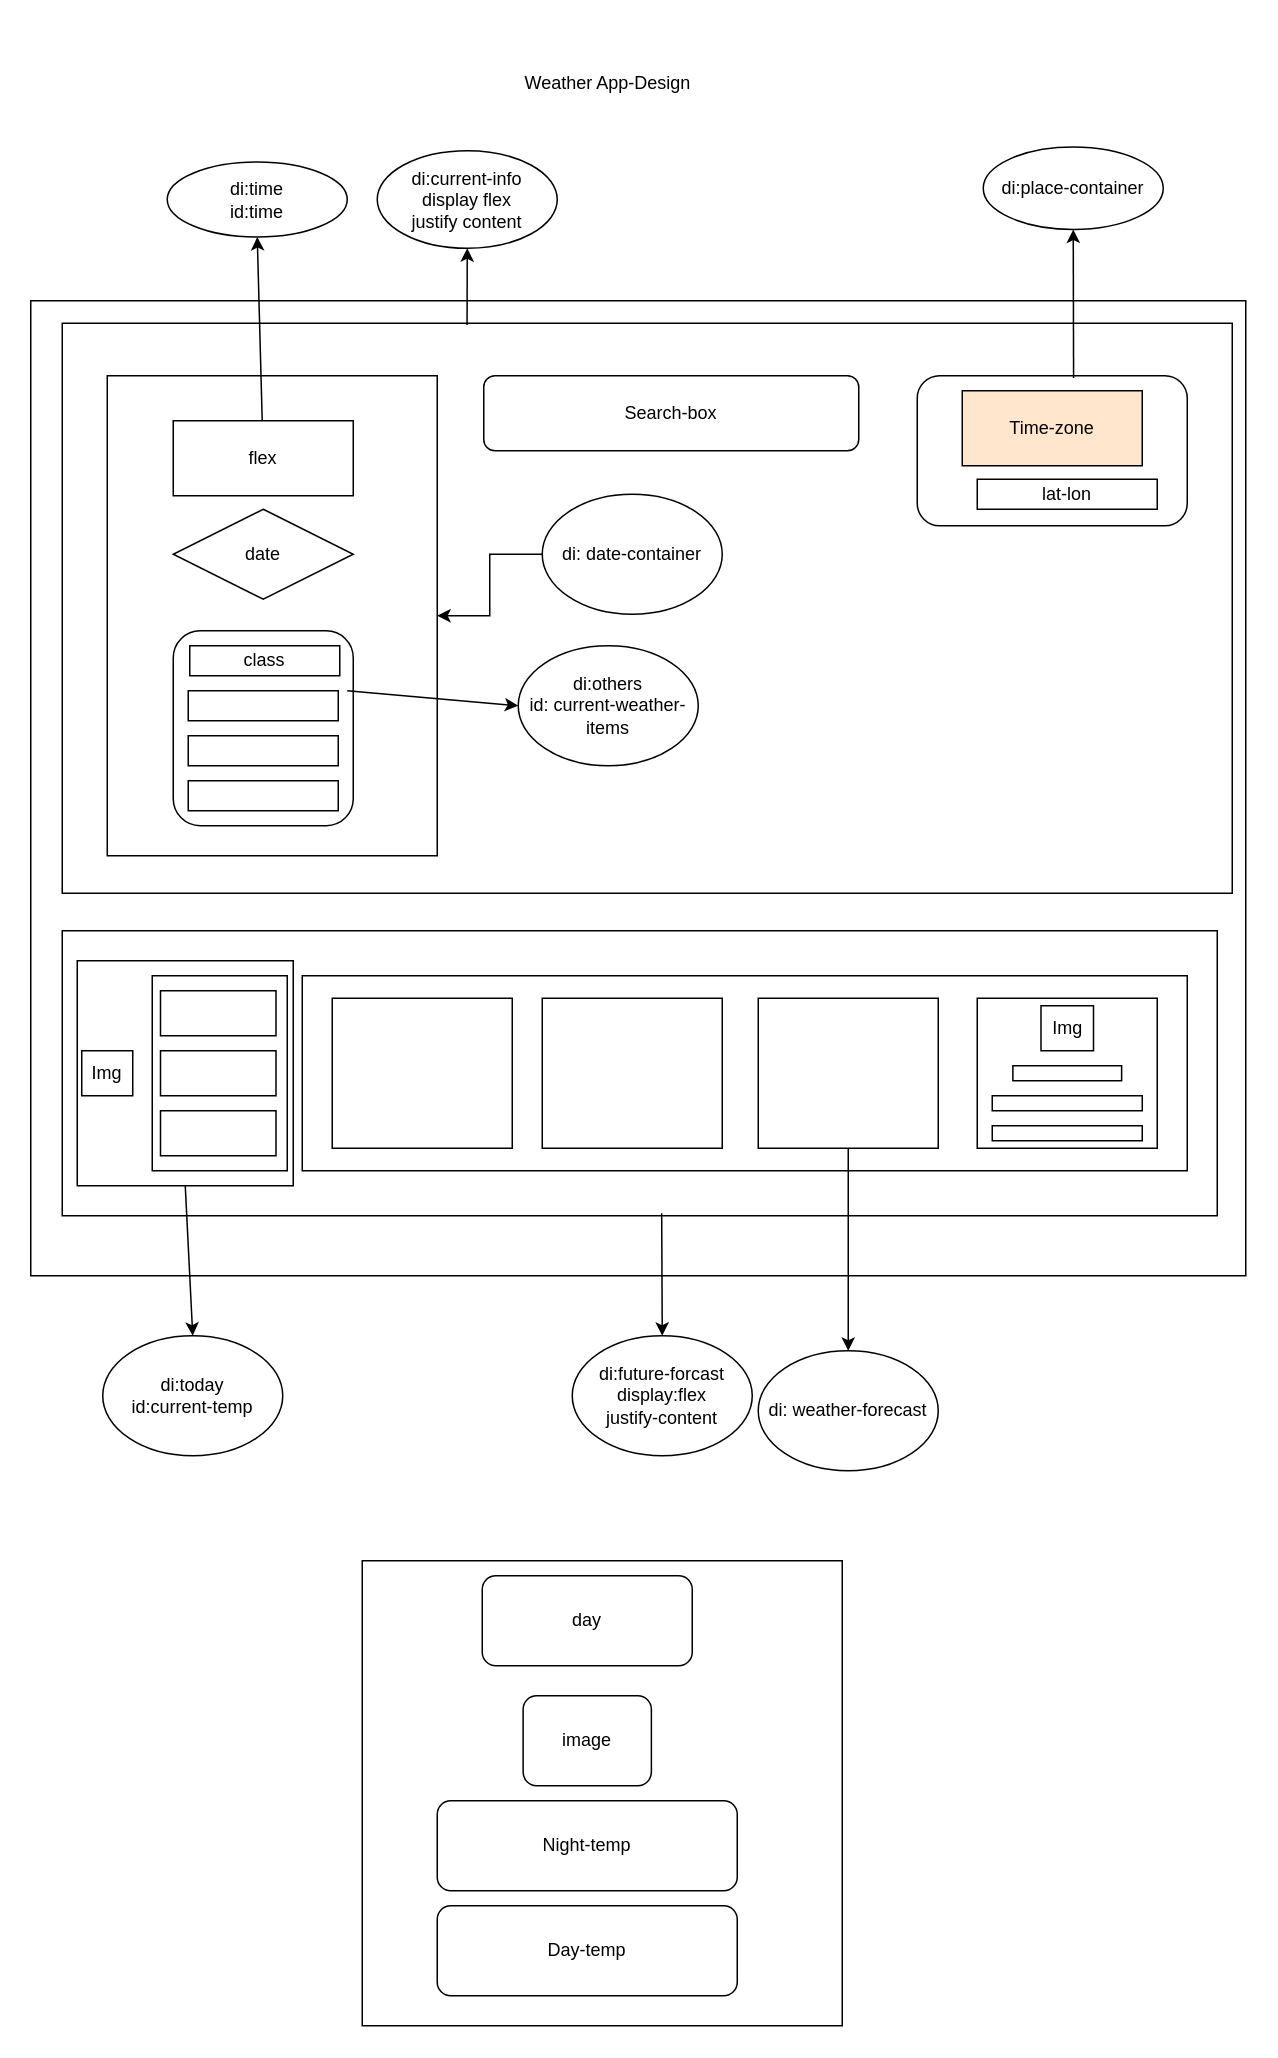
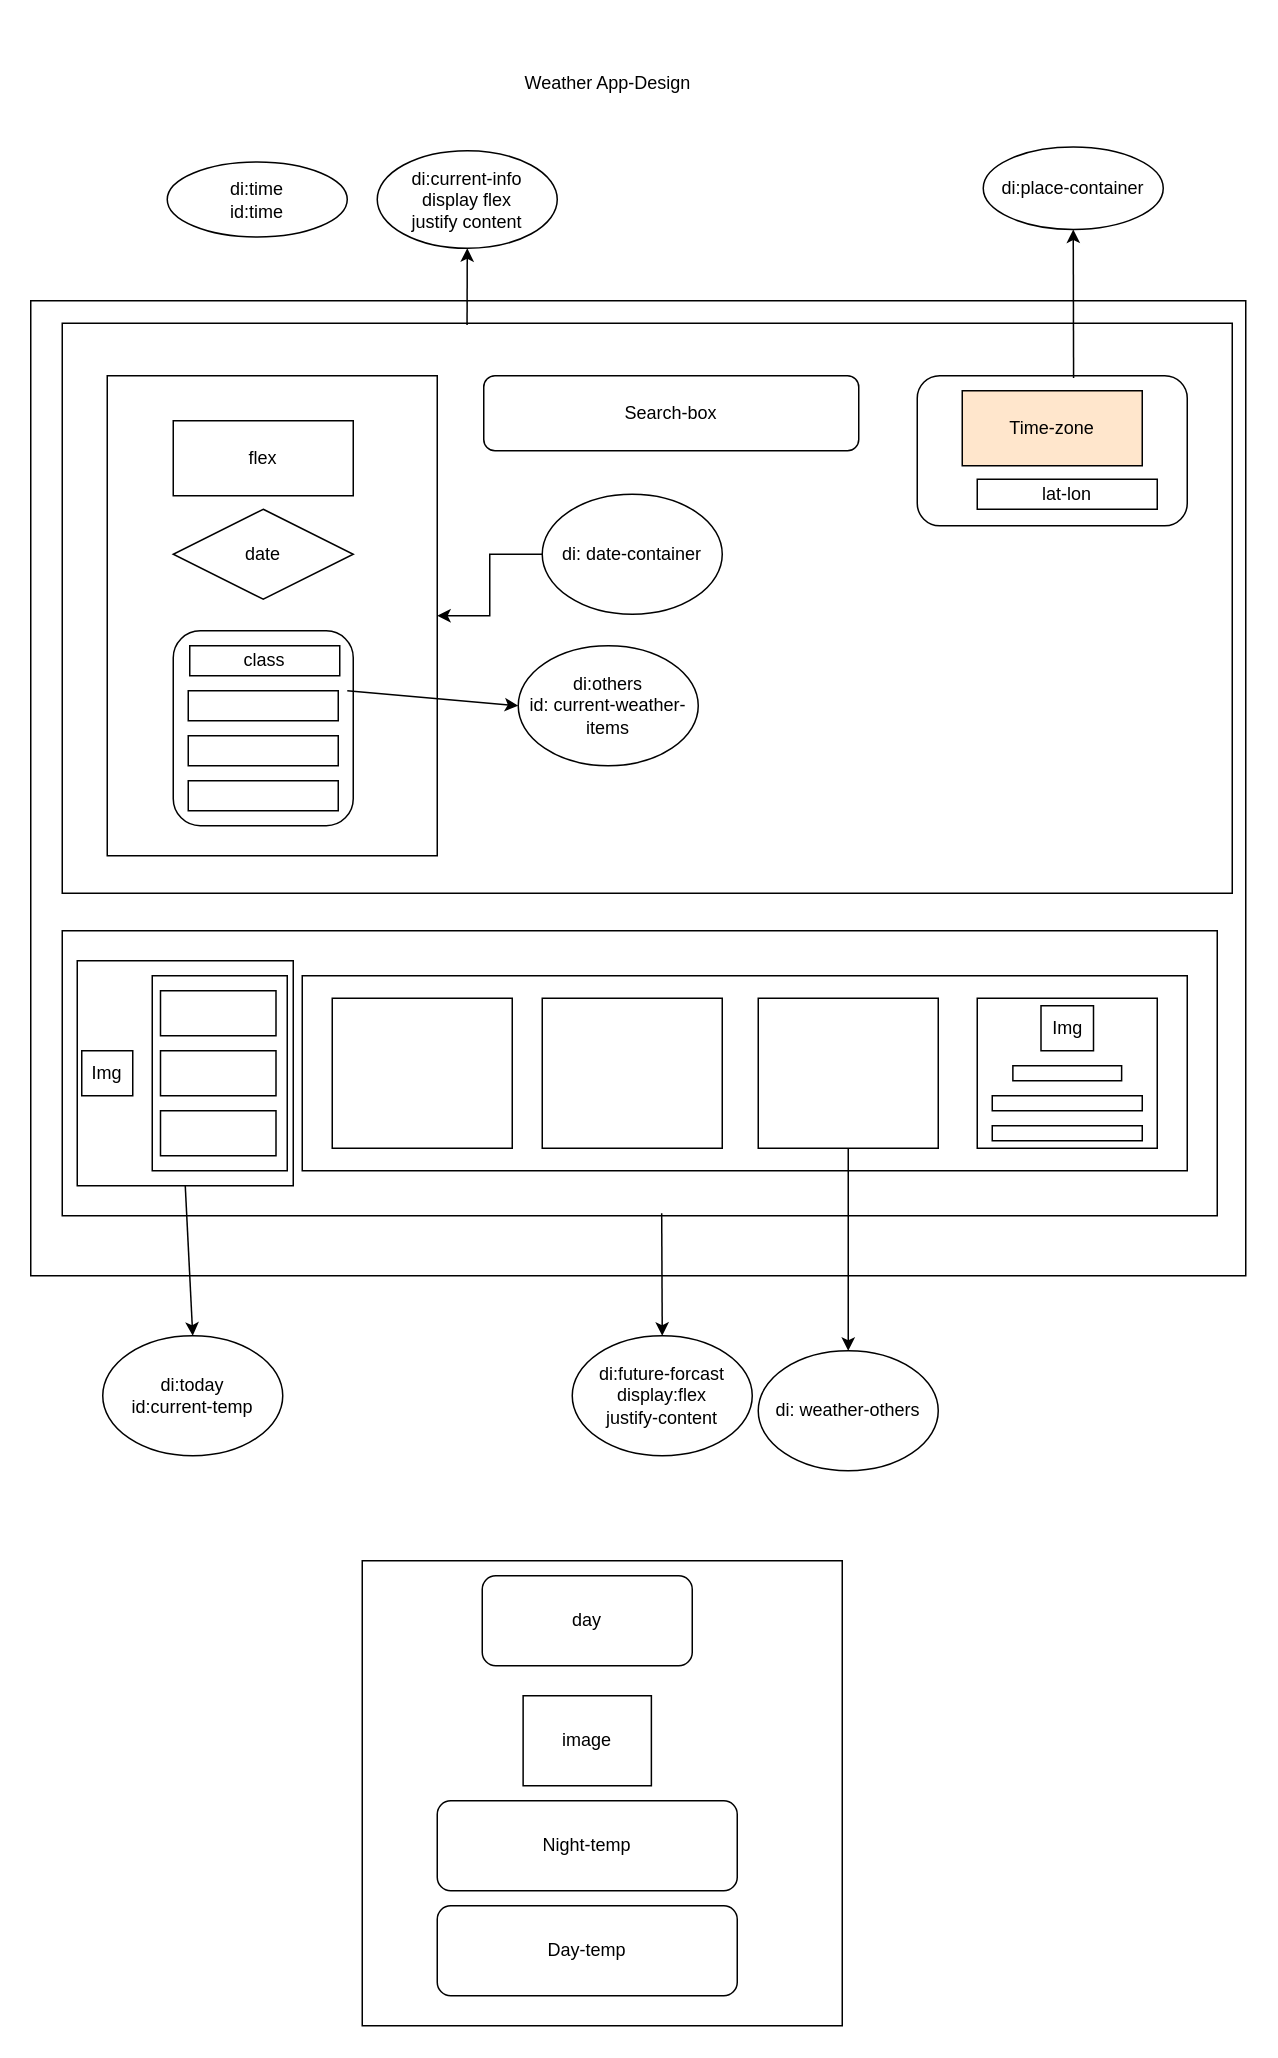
edge "flex" -> "di:time id:time": removed
node "di: weather-forecast": label "di: weather-forecast" -> "di: weather-others"
node "image": shape rounded rectangle -> rectangle
